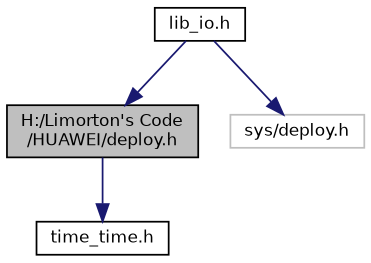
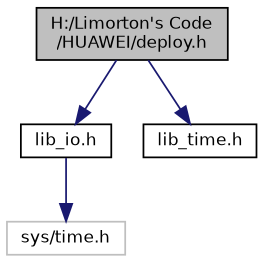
edge "lib_io.h" -> "H:/Limorton's Code /HUAWEI/deploy.h": reversed
node "sys/deploy.h": label "sys/deploy.h" -> "sys/time.h"
node "time_time.h": label "time_time.h" -> "lib_time.h"
